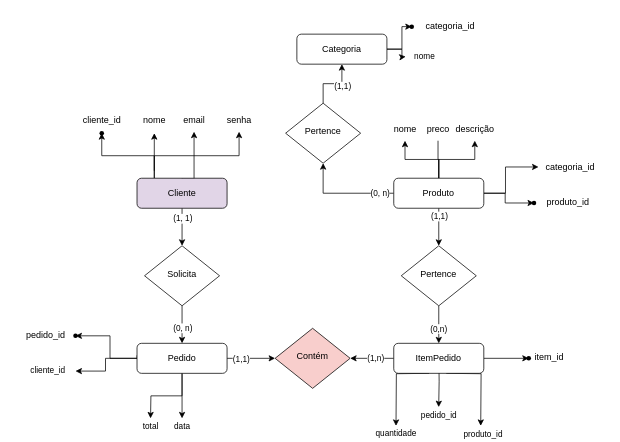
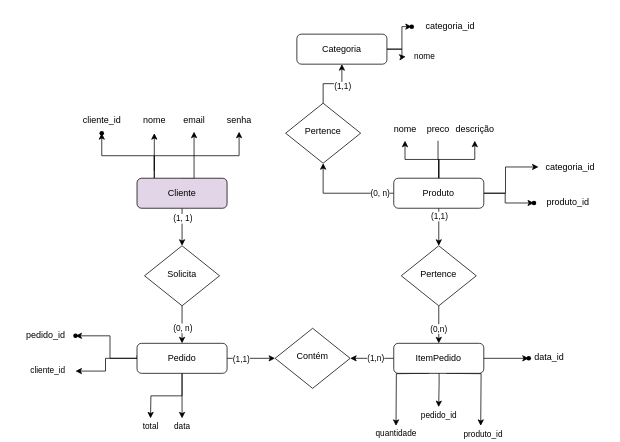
node "item_id": label "item_id" -> "data_id"
node "Contém": fillcolor #f8cecc -> #ffffff
